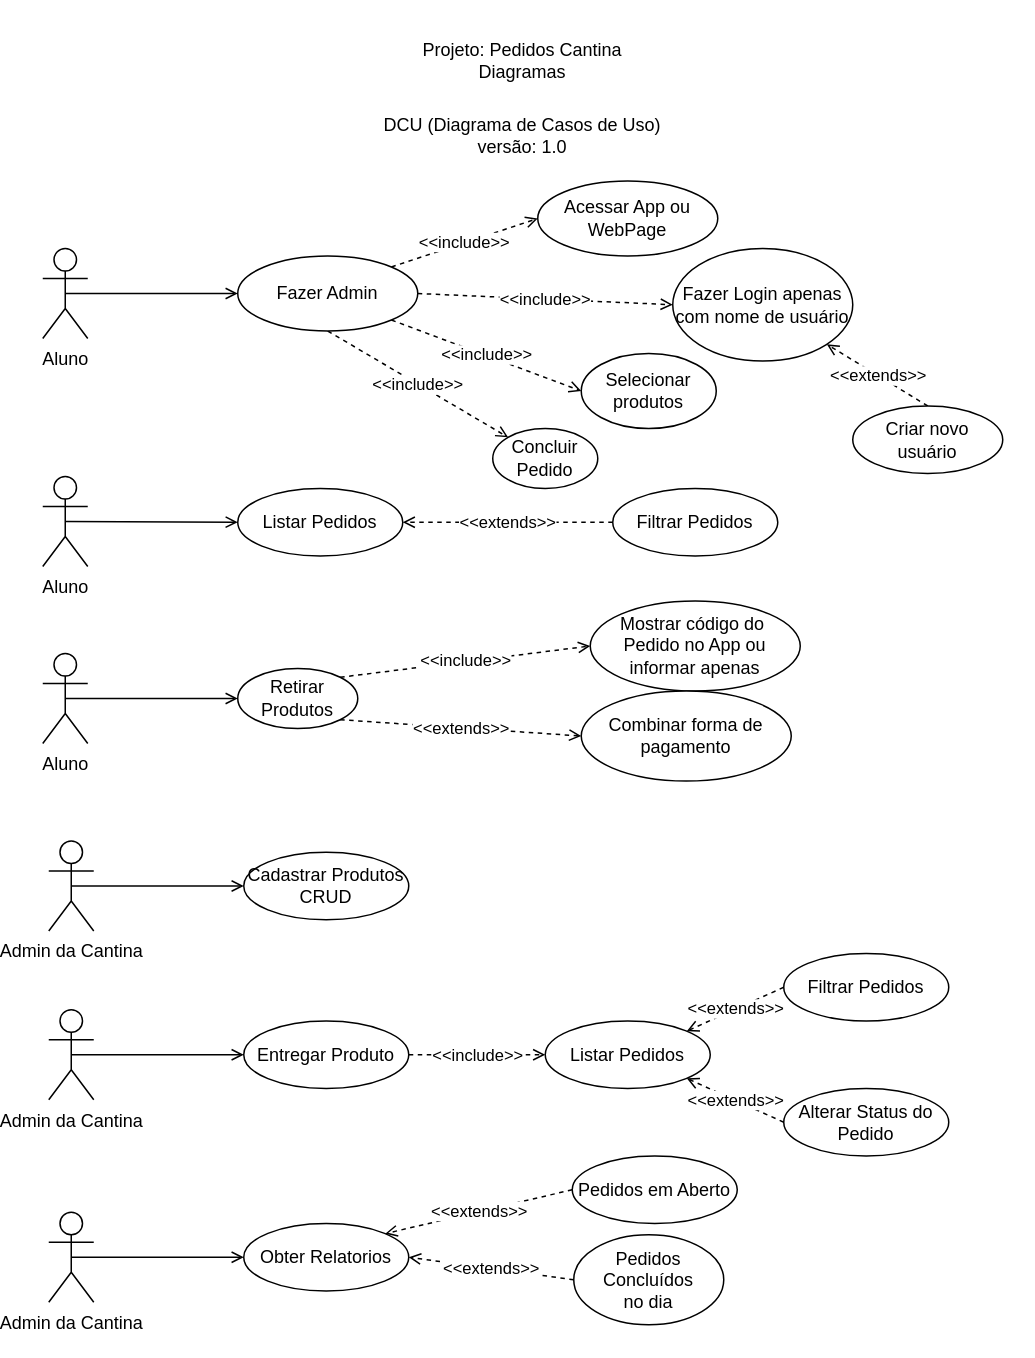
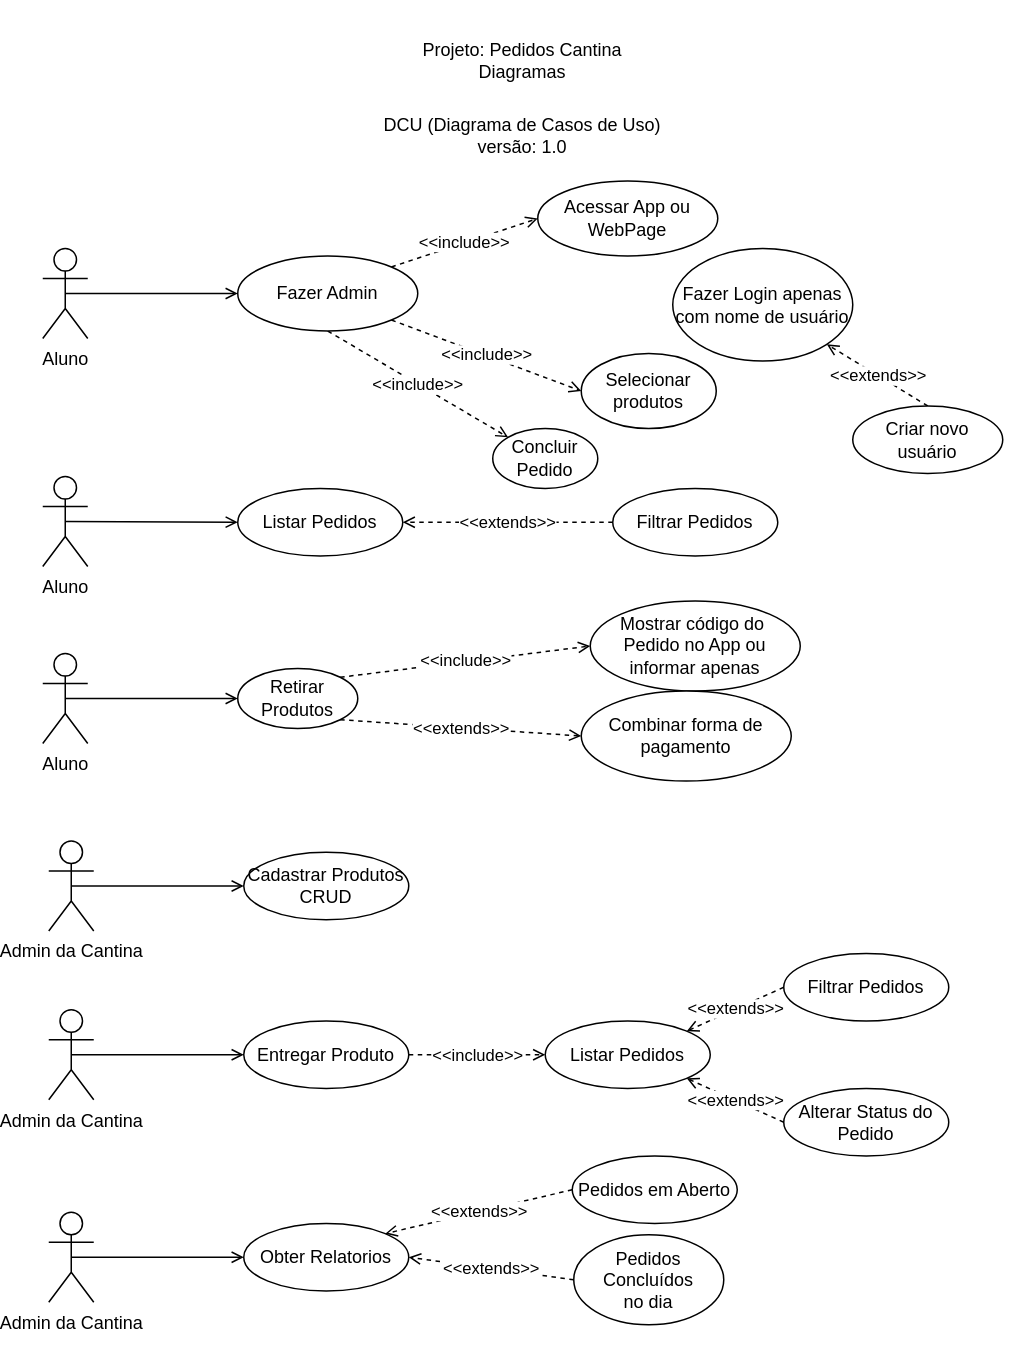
edge "Fazer Admin" -> "Fazer Login apenas com nome de usuário": removed, label "<<include>>"
